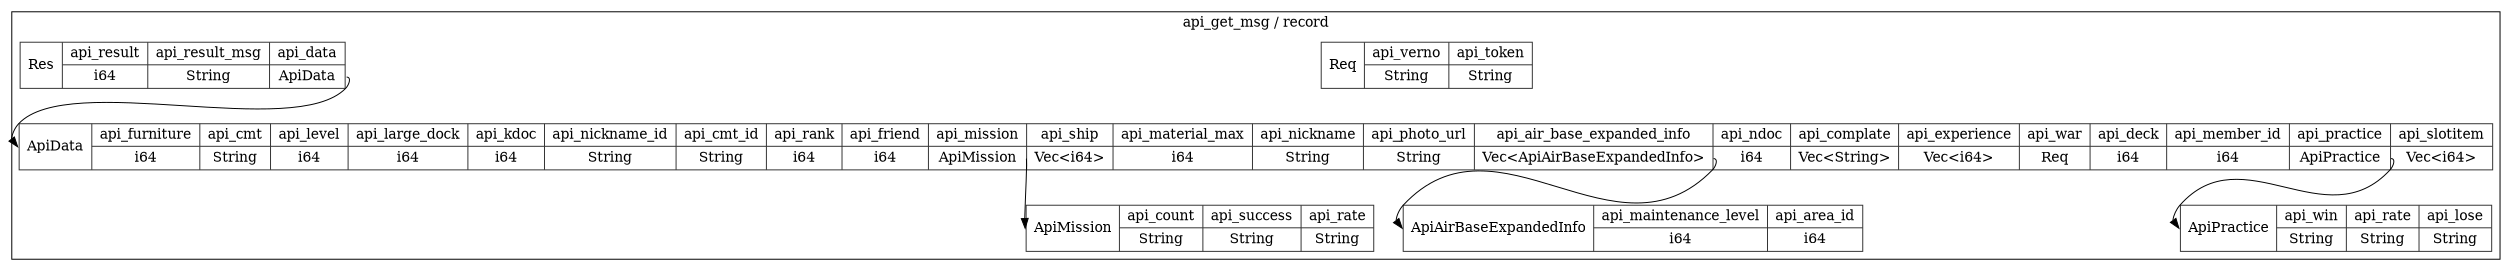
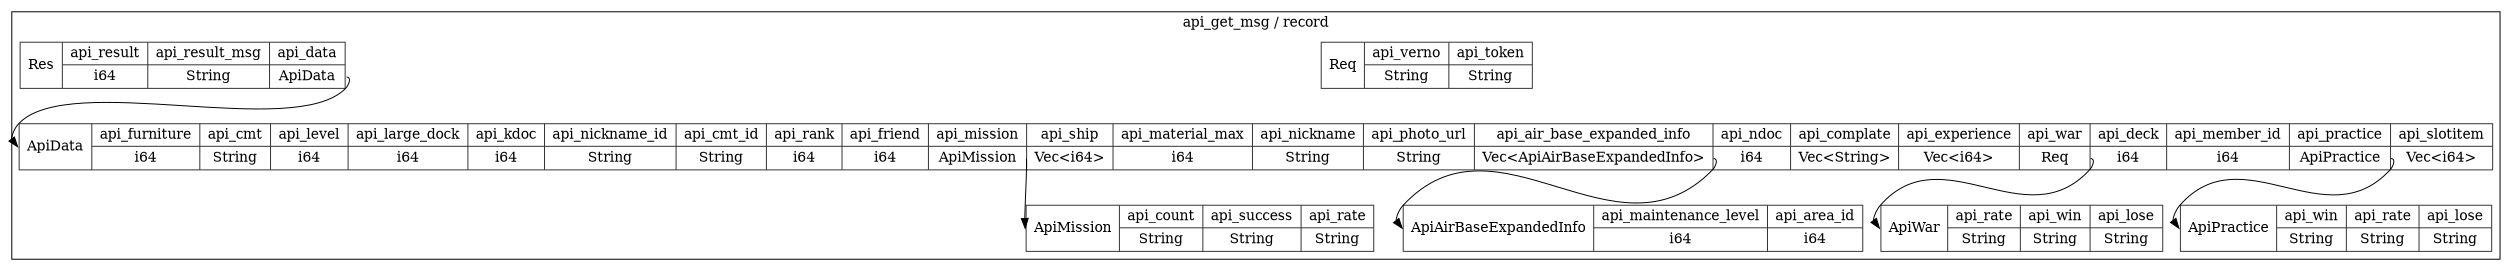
node "ApiWar": added
